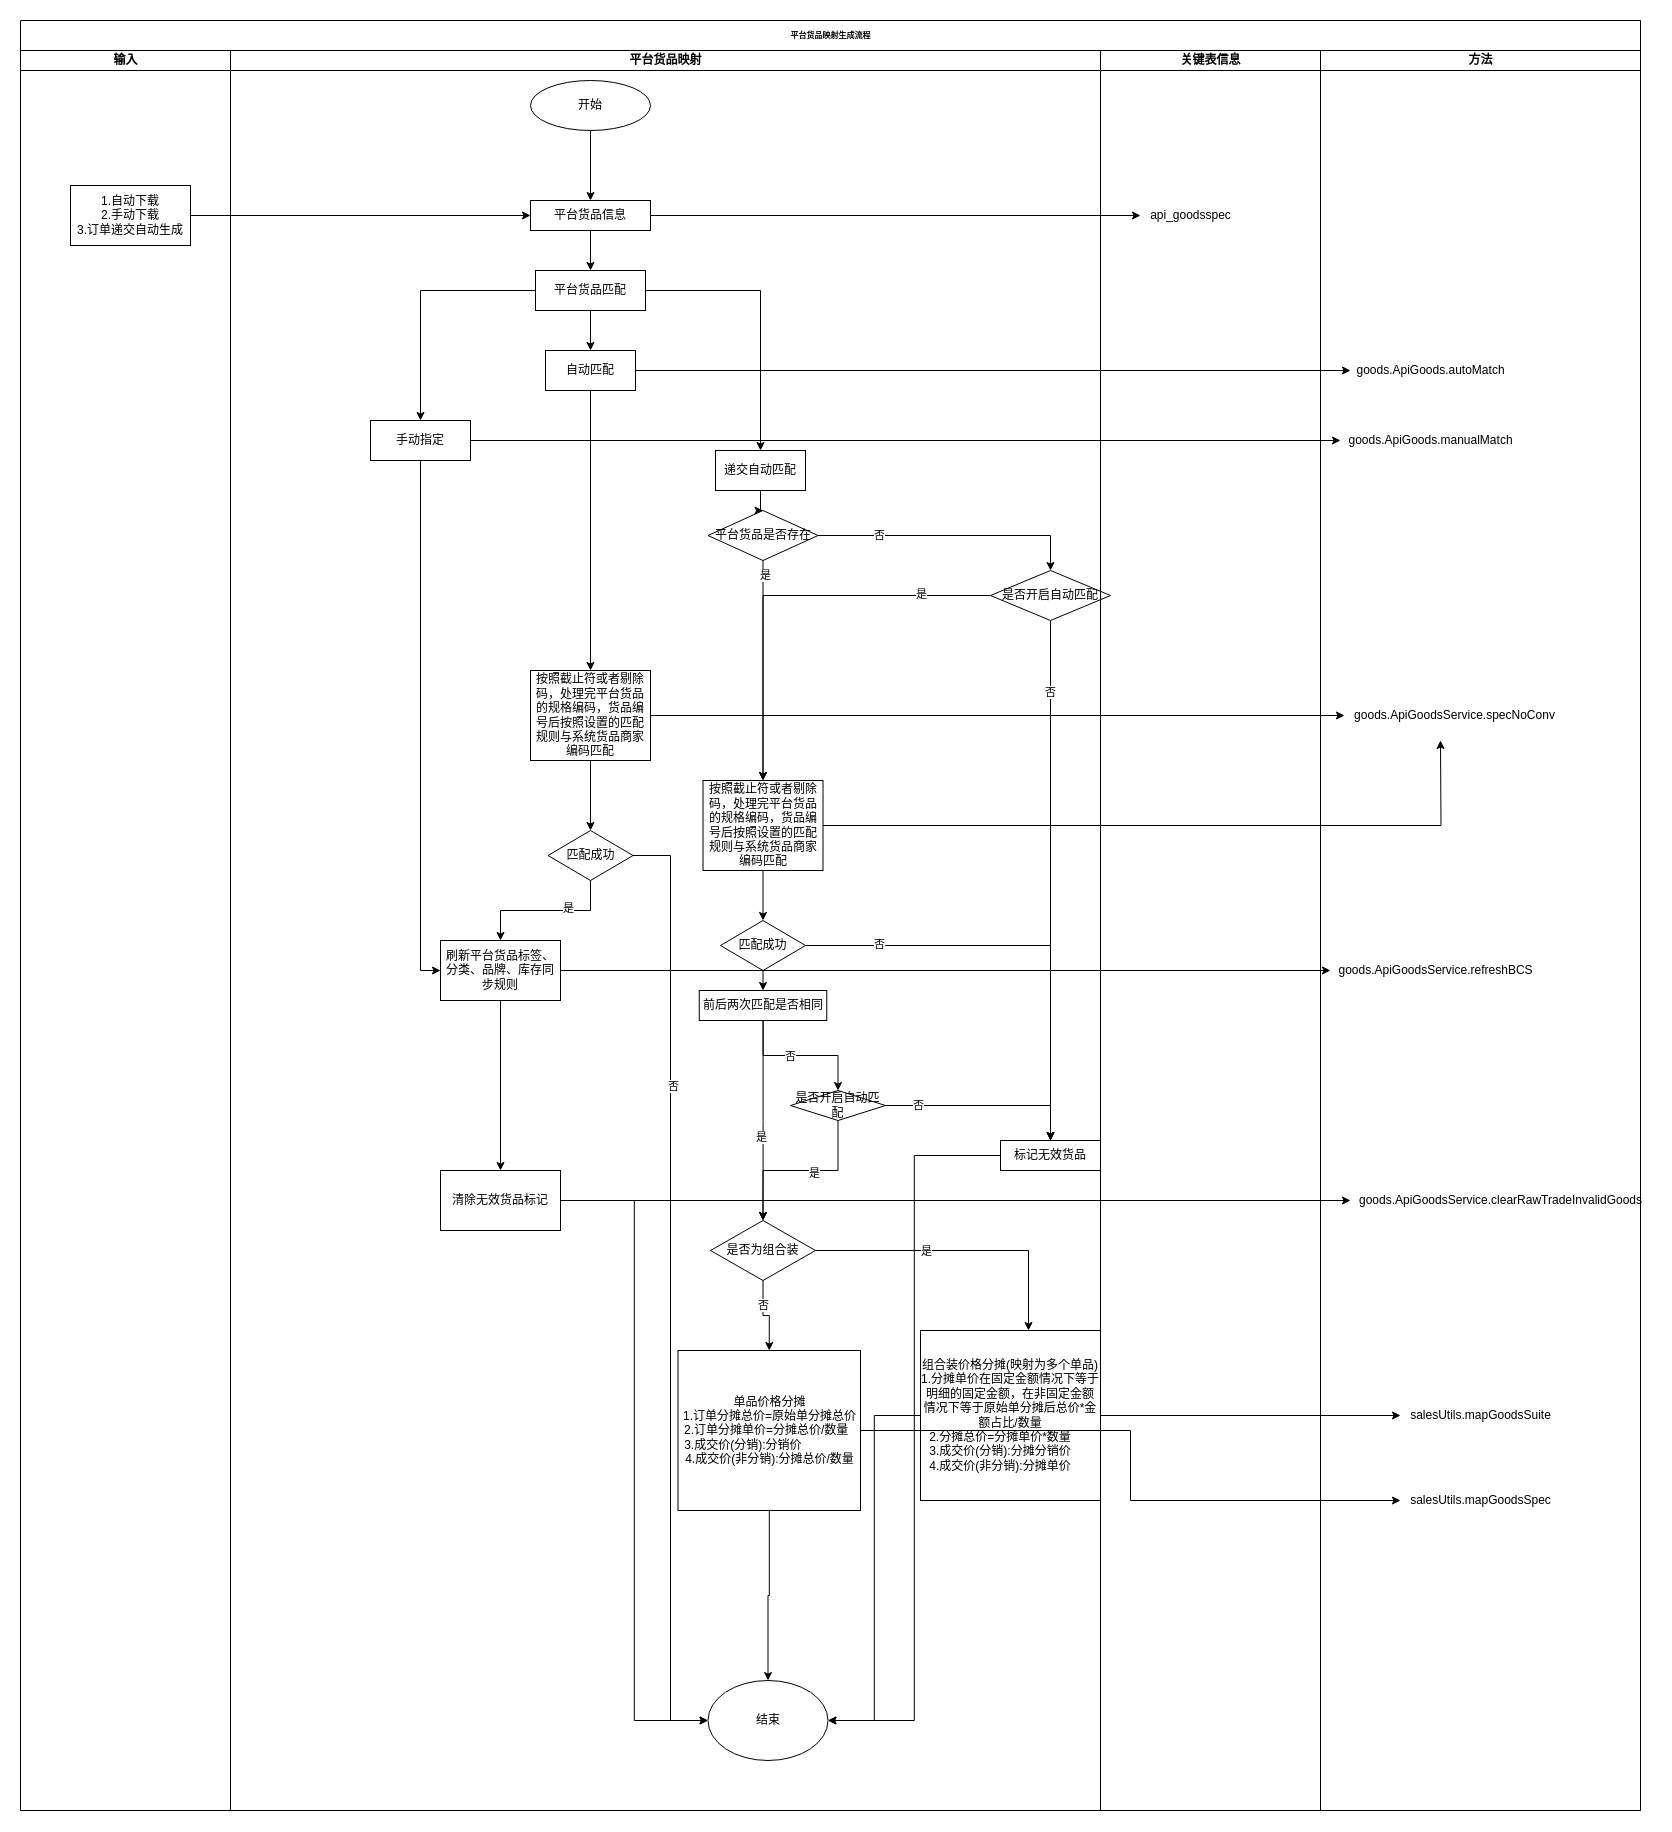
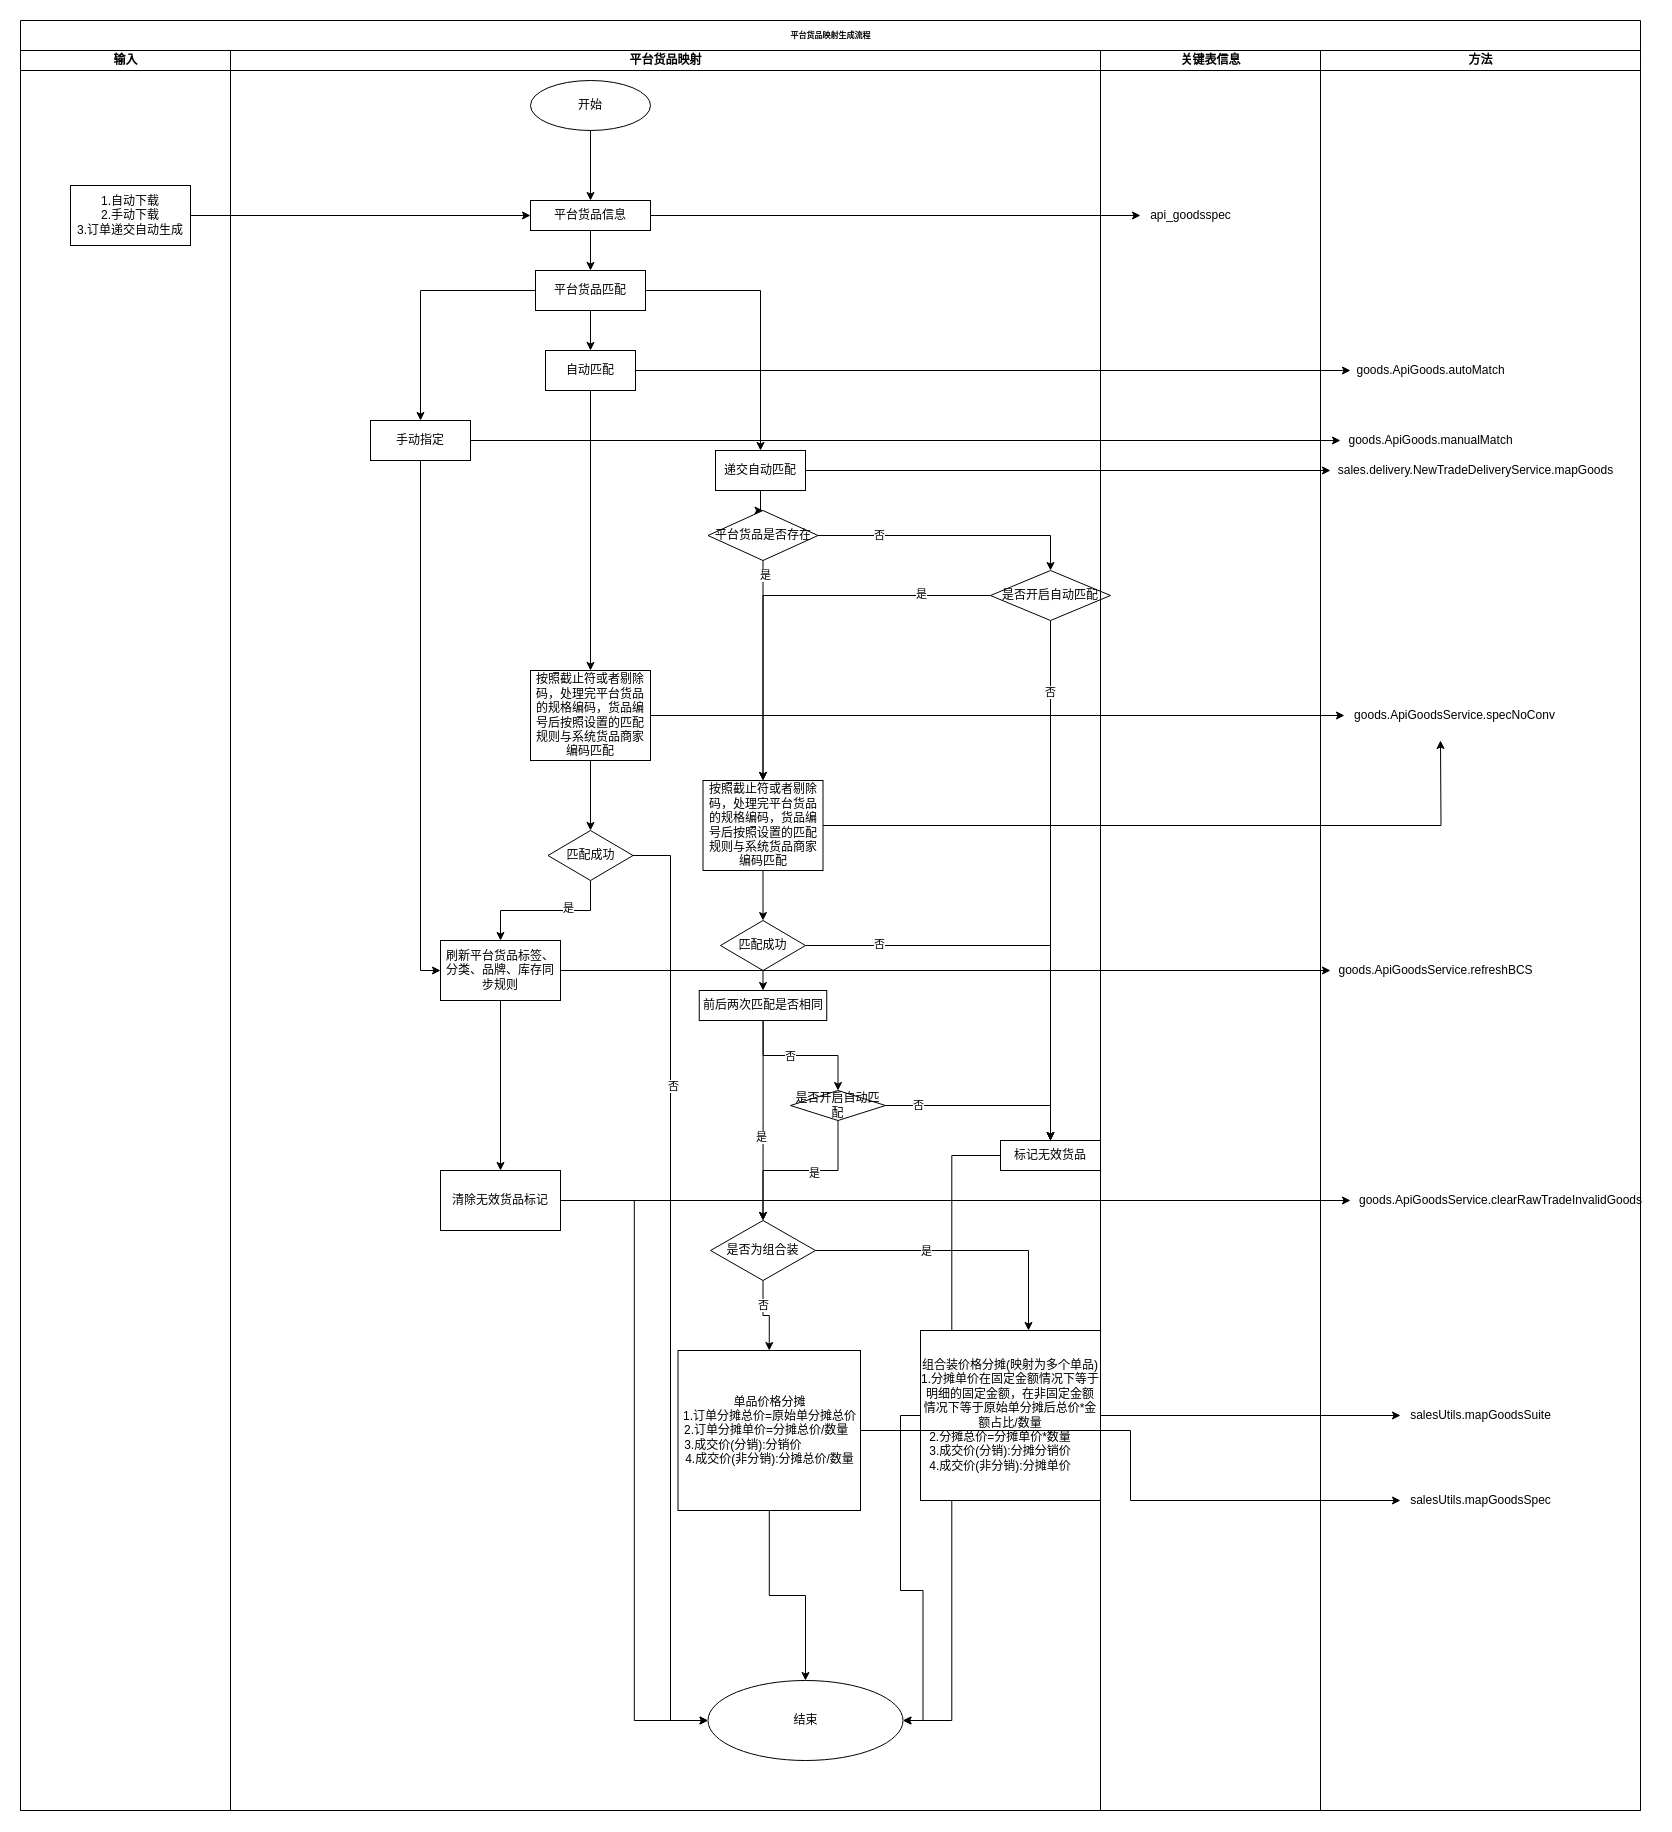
edge "递交自动匹配" -> "sales.delivery.NewTradeDeliveryService.mapGoods": added
node "sales.delivery.NewTradeDeliveryService.mapGoods": added
node "结束": size 120x80 -> 195x80
